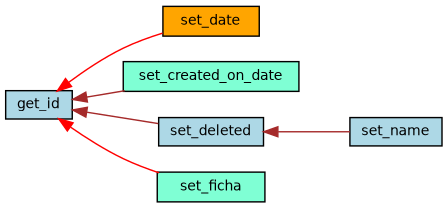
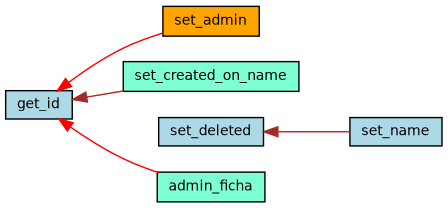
node "set_date": label "set_date" -> "set_admin"
node "set_created_on_date": label "set_created_on_date" -> "set_created_on_name"
edge "set_deleted" -> "get_id": removed
node "set_ficha": label "set_ficha" -> "admin_ficha"
